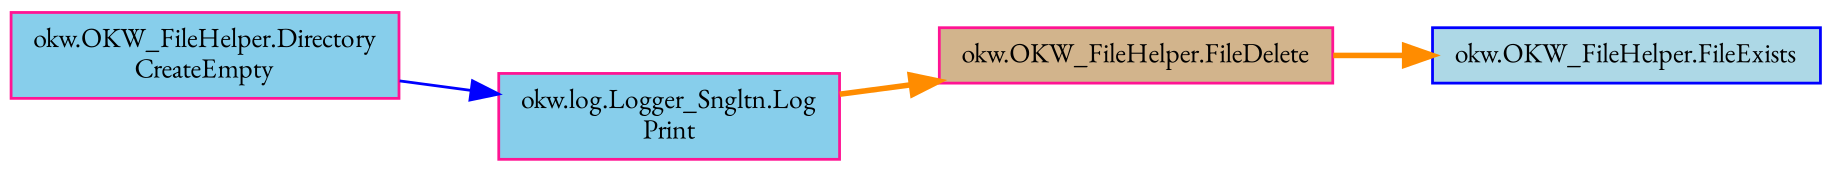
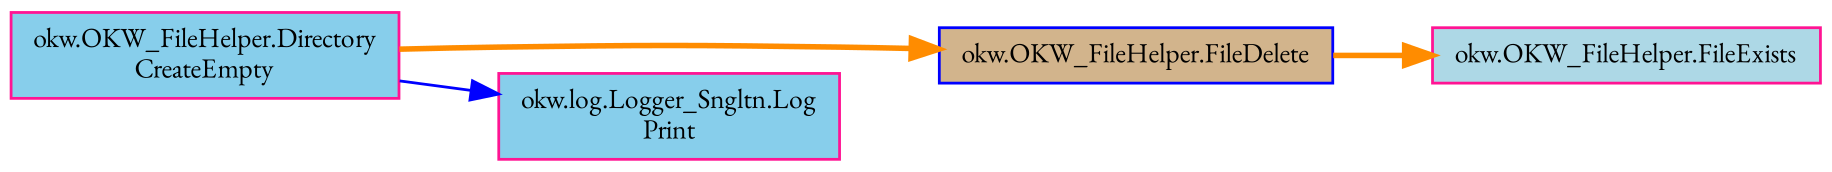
node "okw.OKW_FileHelper.FileDelete": color deeppink -> blue
node "okw.OKW_FileHelper.FileExists": color blue -> deeppink
edge "okw.log.Logger_Sngltn.Log Print" -> "okw.OKW_FileHelper.FileDelete": now "okw.OKW_FileHelper.Directory CreateEmpty" -> "okw.OKW_FileHelper.FileDelete"
